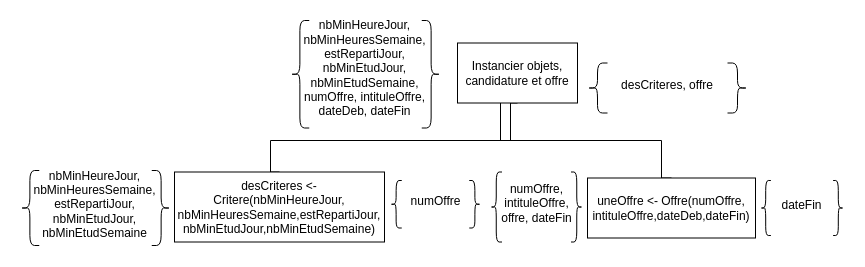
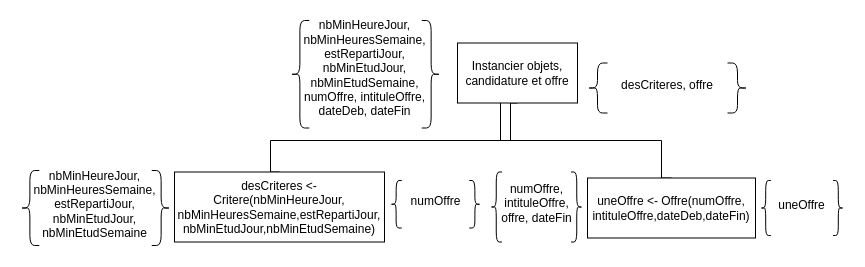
node "dateFin": label "dateFin" -> "uneOffre"
